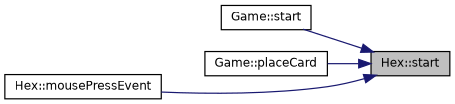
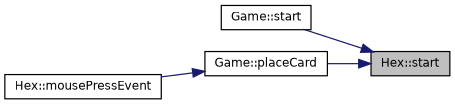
edge "Hex::mousePressEvent" -> "Hex::start": now "Hex::mousePressEvent" -> "Game::placeCard"
